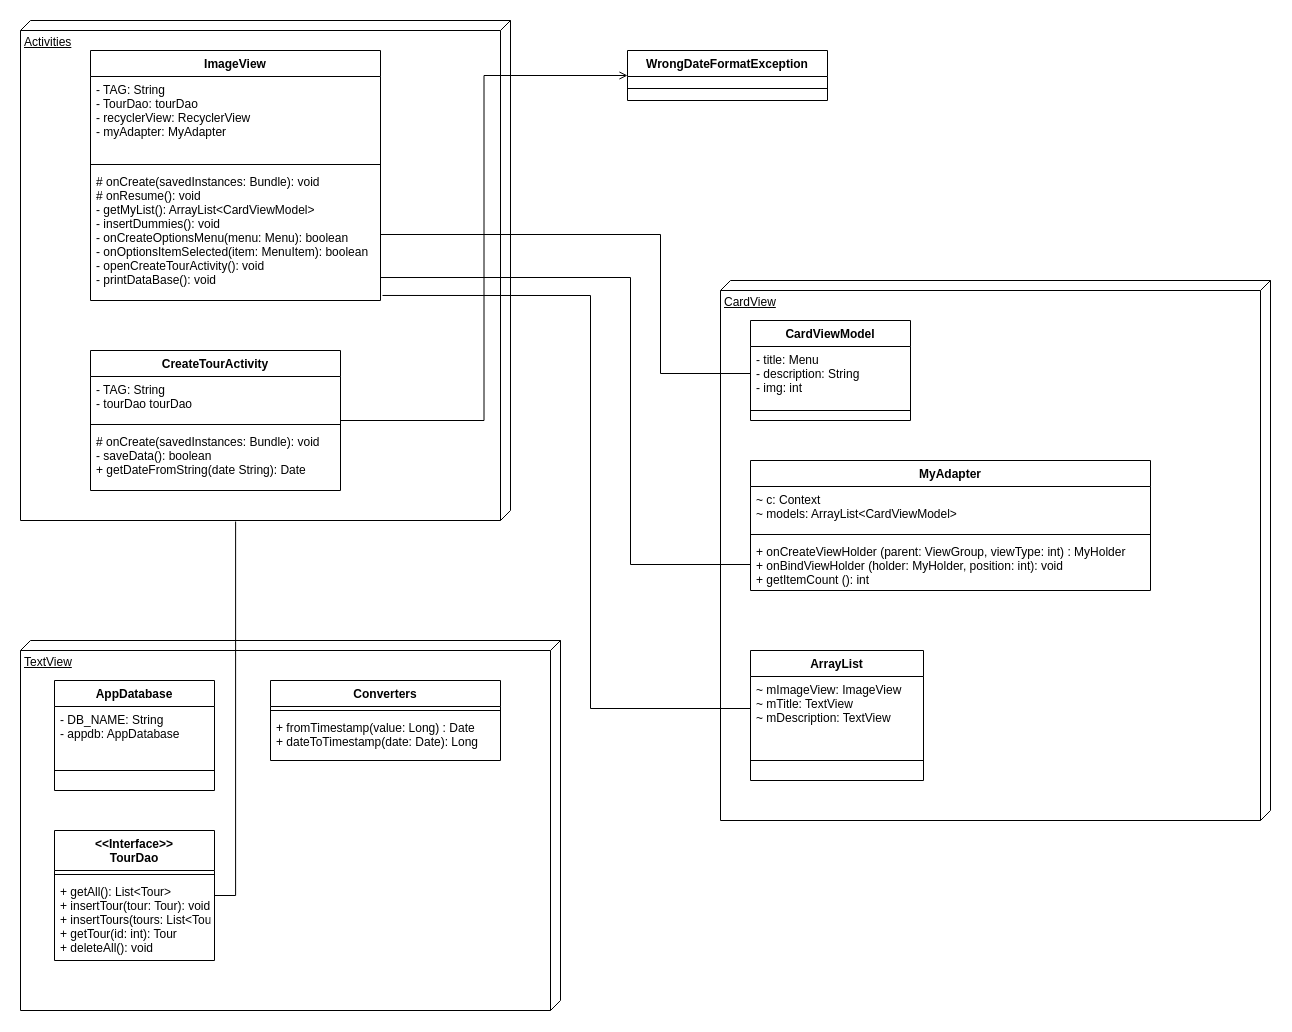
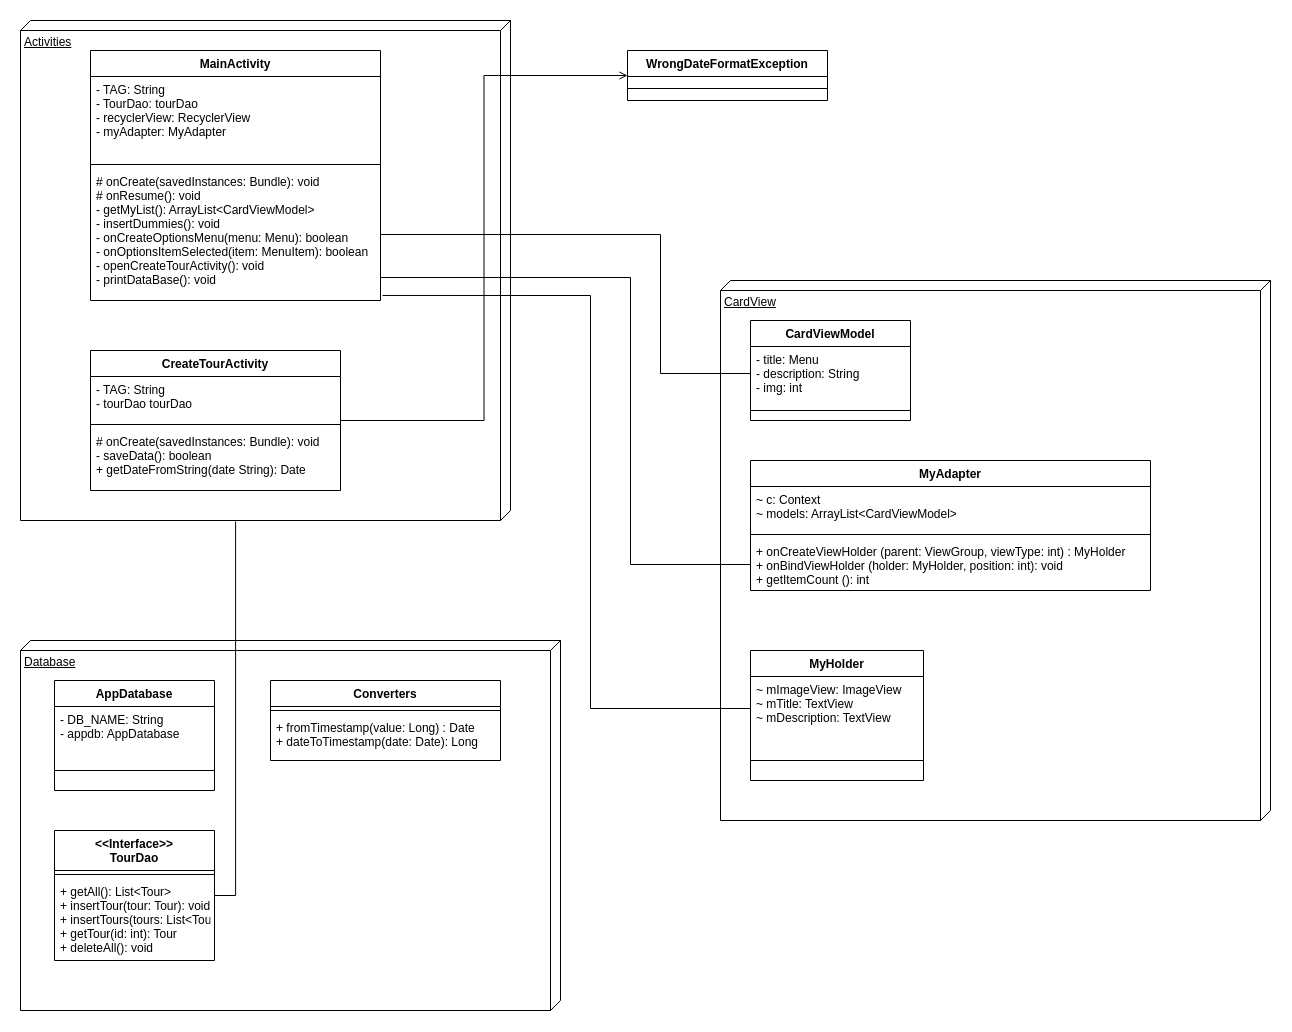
node "ImageView": label "ImageView" -> "MainActivity"
node "TextView": label "TextView" -> "Database"
node "ArrayList": label "ArrayList" -> "MyHolder"
